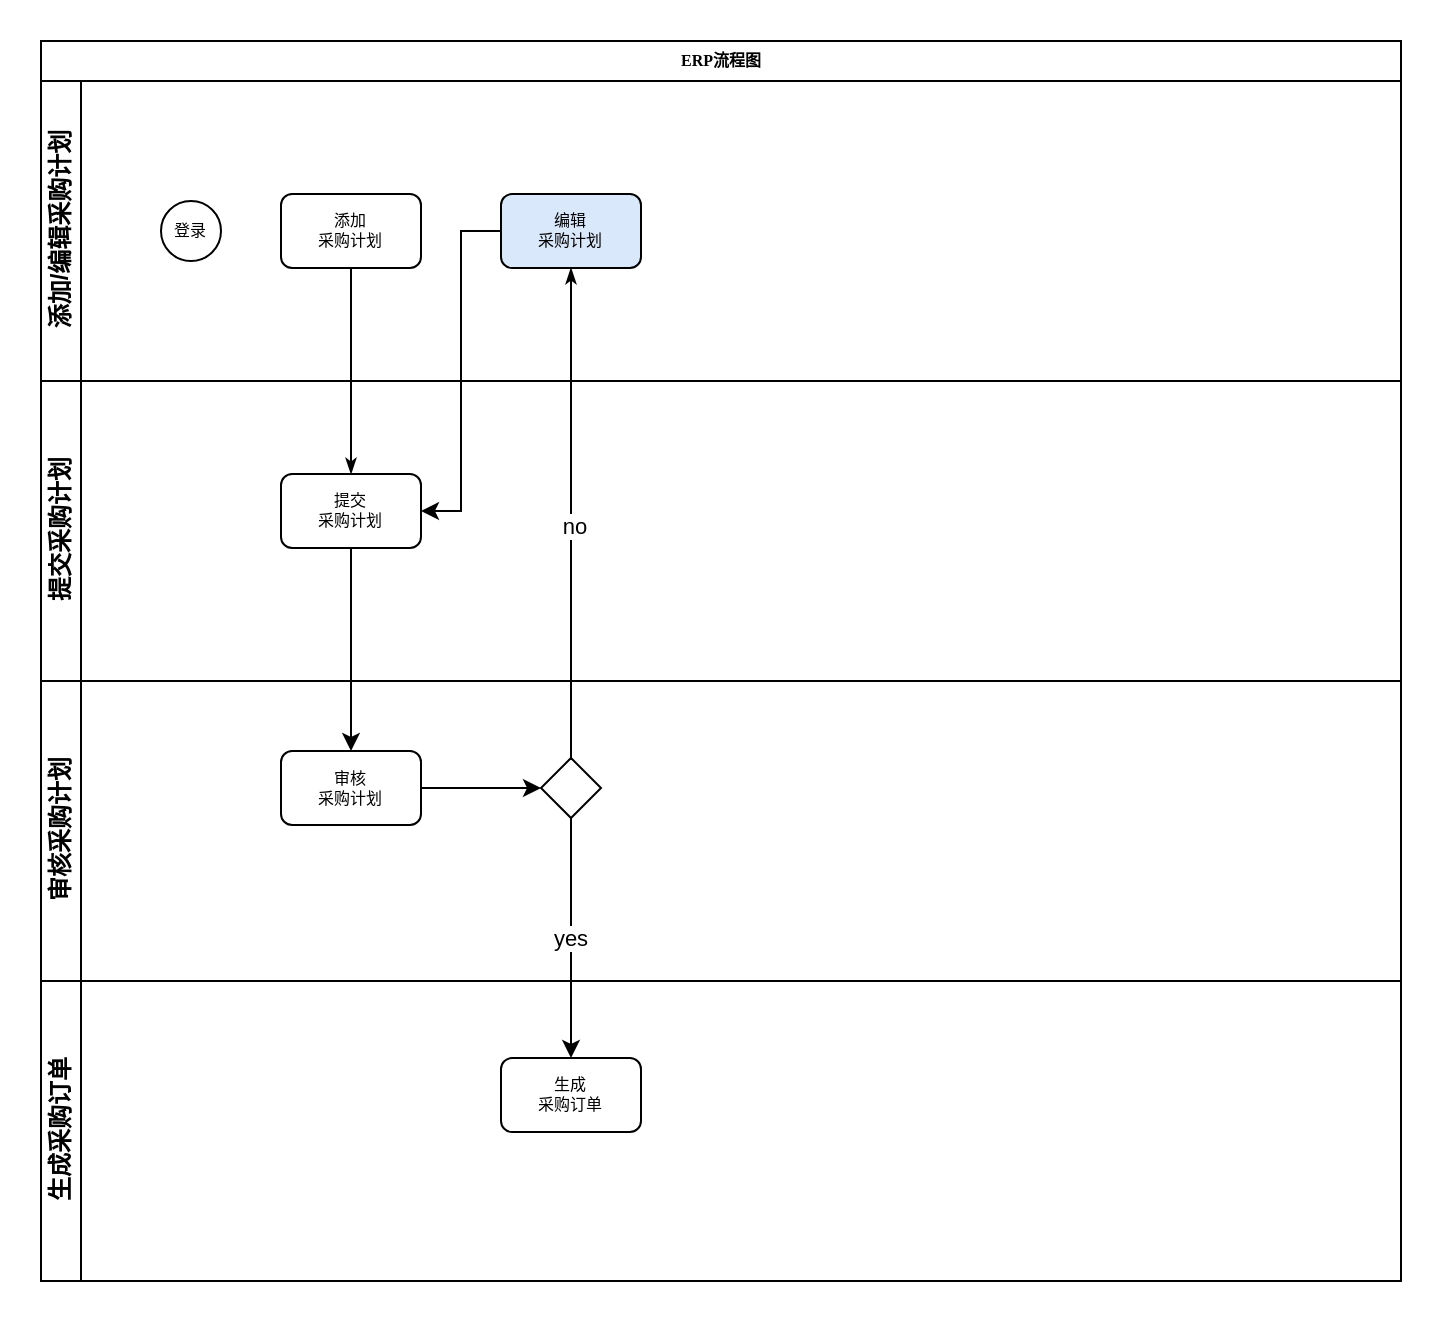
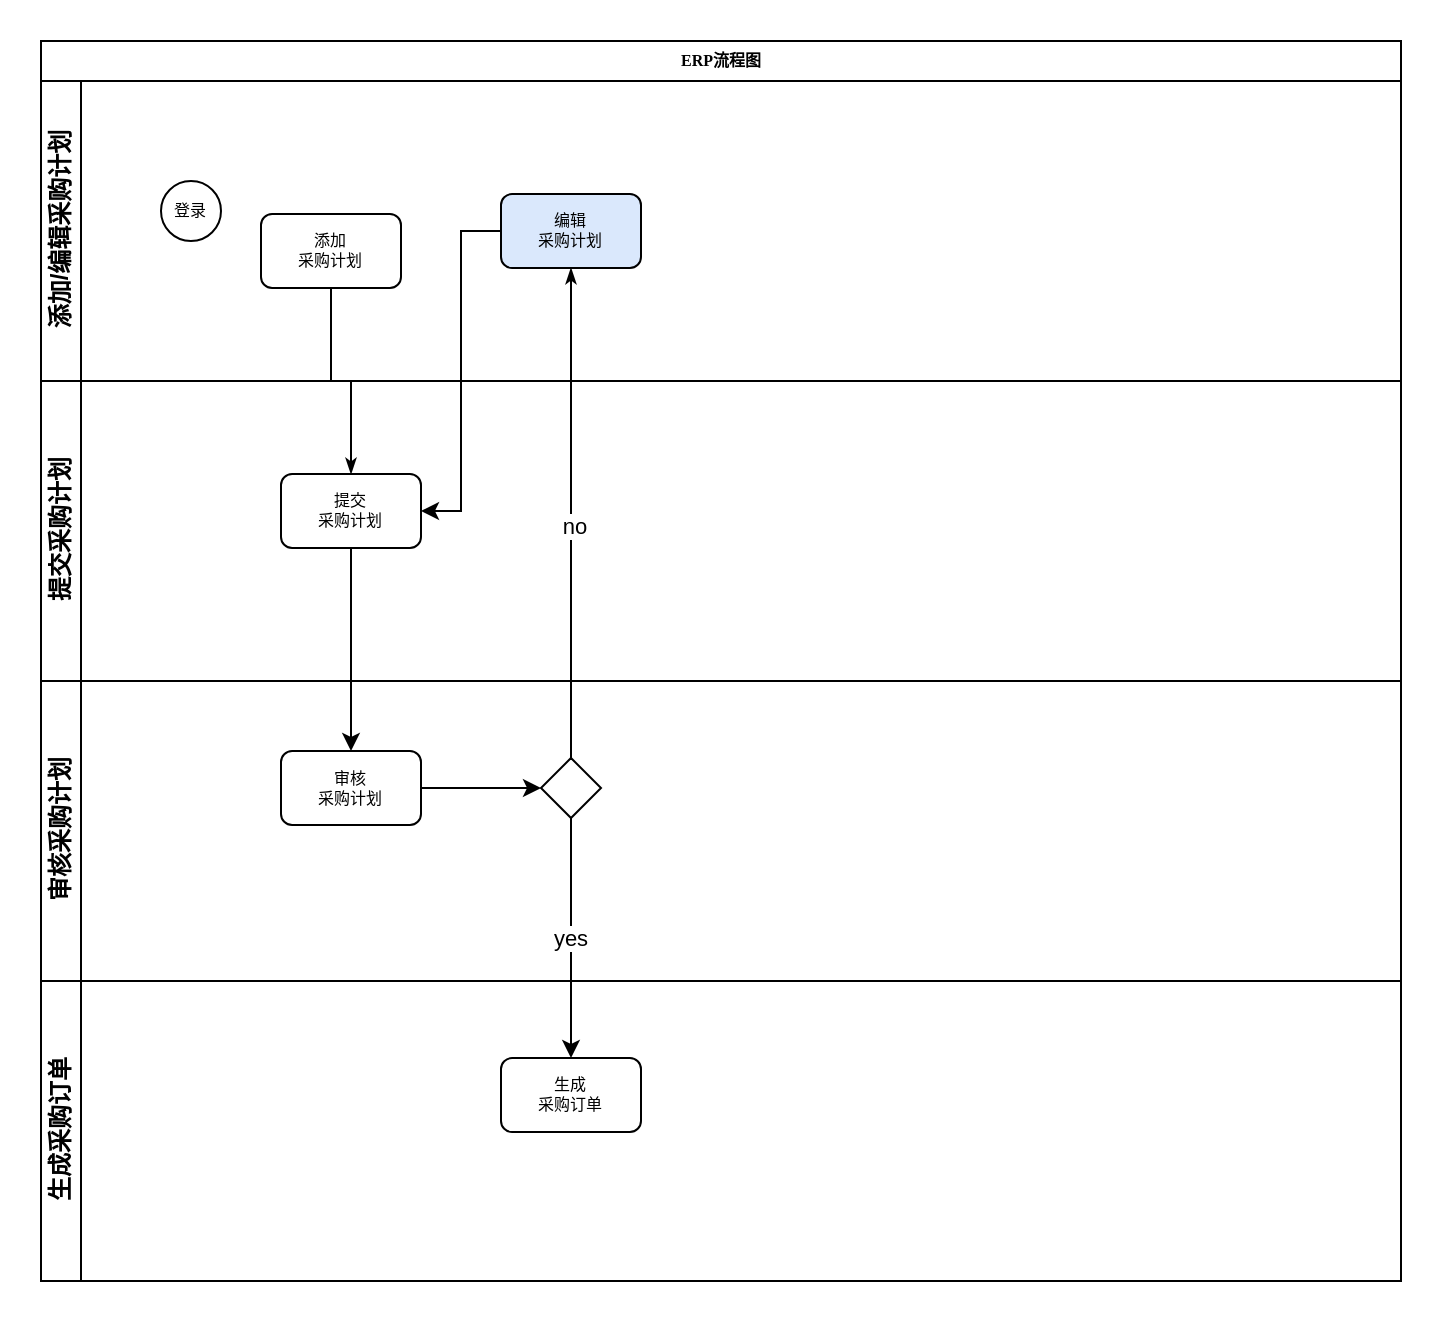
node "登录": moved (191, 231) -> (191, 211)
node "添加 采购计划": moved (351, 231) -> (331, 251)
